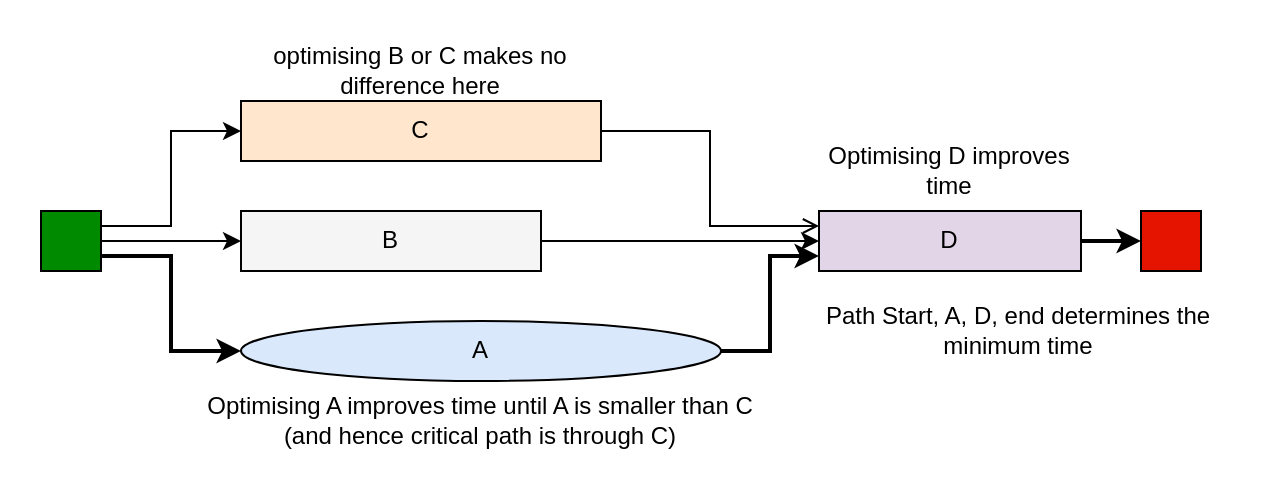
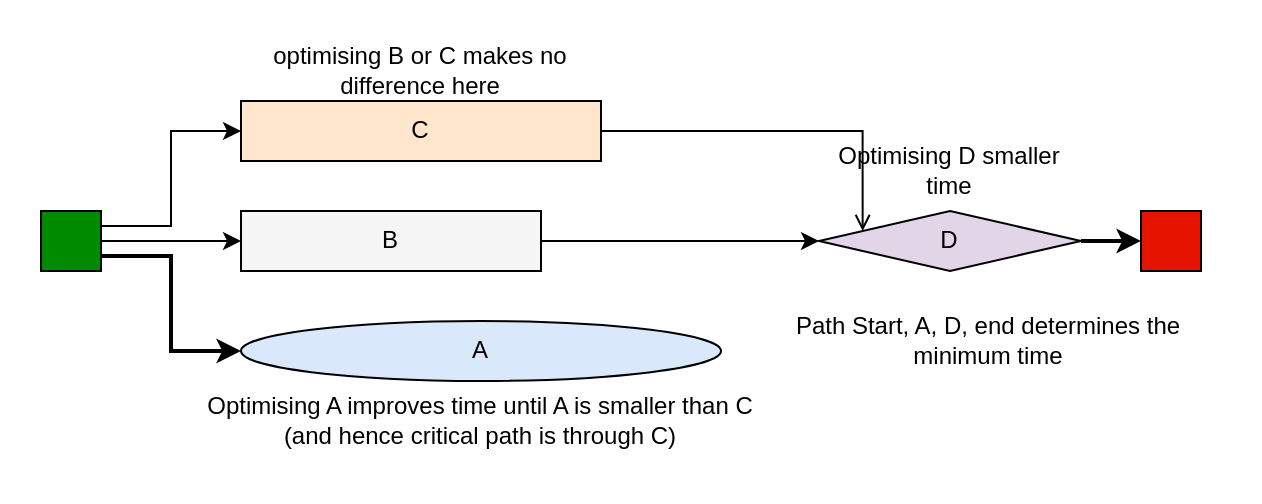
node "Optimising D improves time": label "Optimising D improves time" -> "Optimising D smaller time"
node "D": shape rectangle -> diamond
edge "A" -> "D": removed
node "Path Start, A, D, end determines the minimum time": moved (1019, 331) -> (989, 341)
